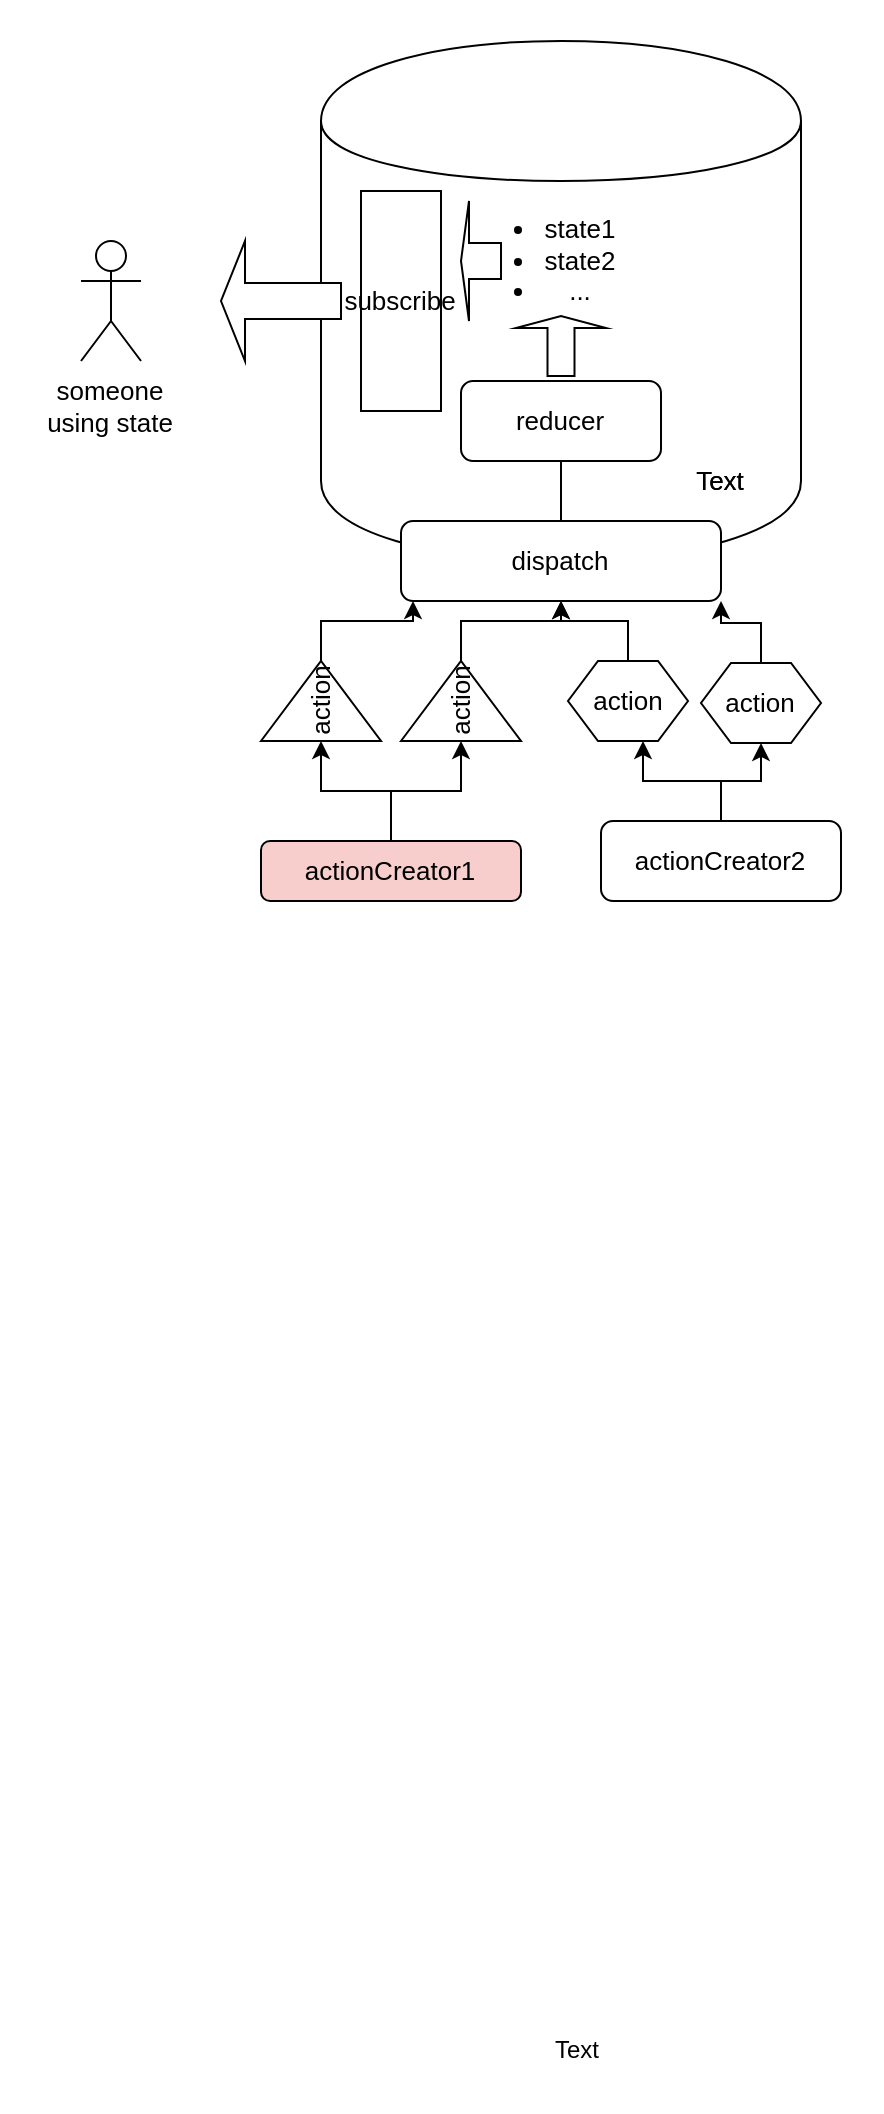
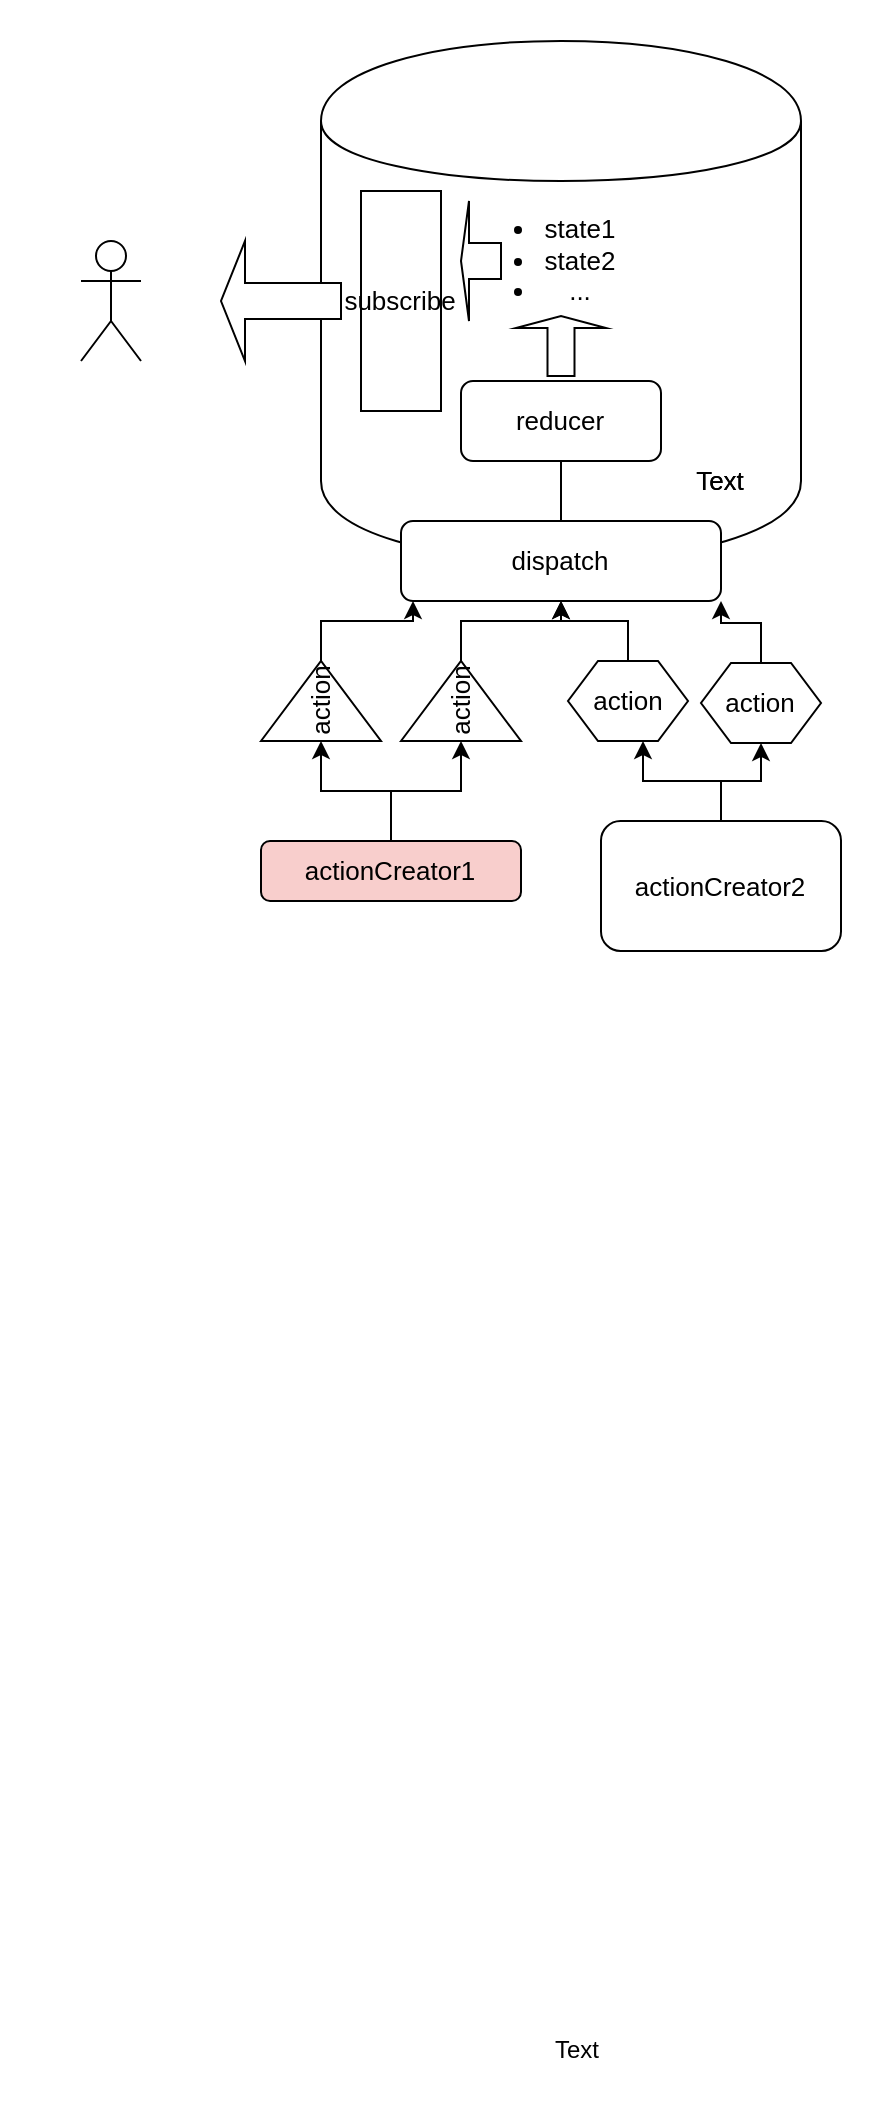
node "someone using state": removed
node "actionCreator2": size 240x80 -> 240x130
